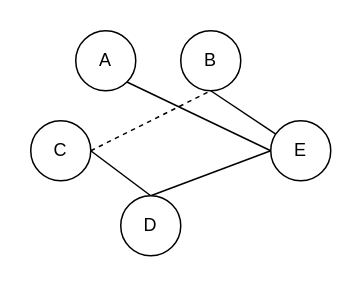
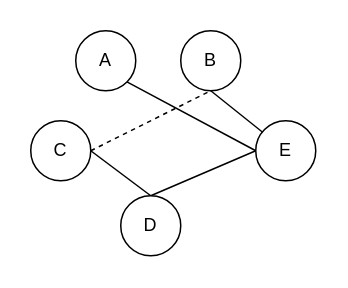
node "E": moved (301, 151) -> (286, 151)
